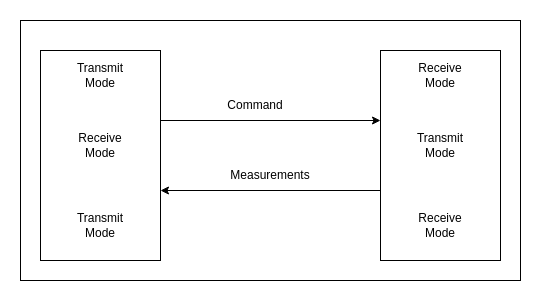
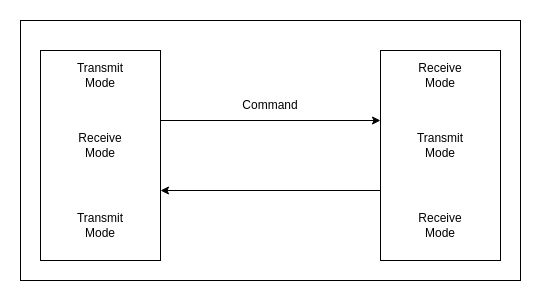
node "Command": moved (256, 106) -> (271, 106)
node "Measurements": removed
